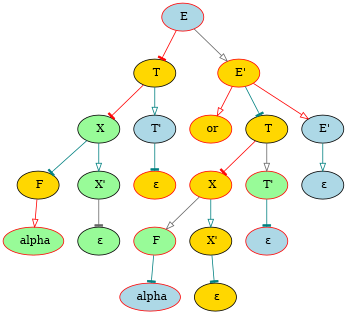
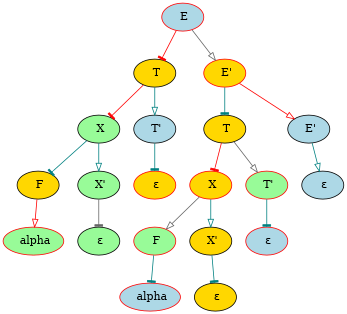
node "or": removed
